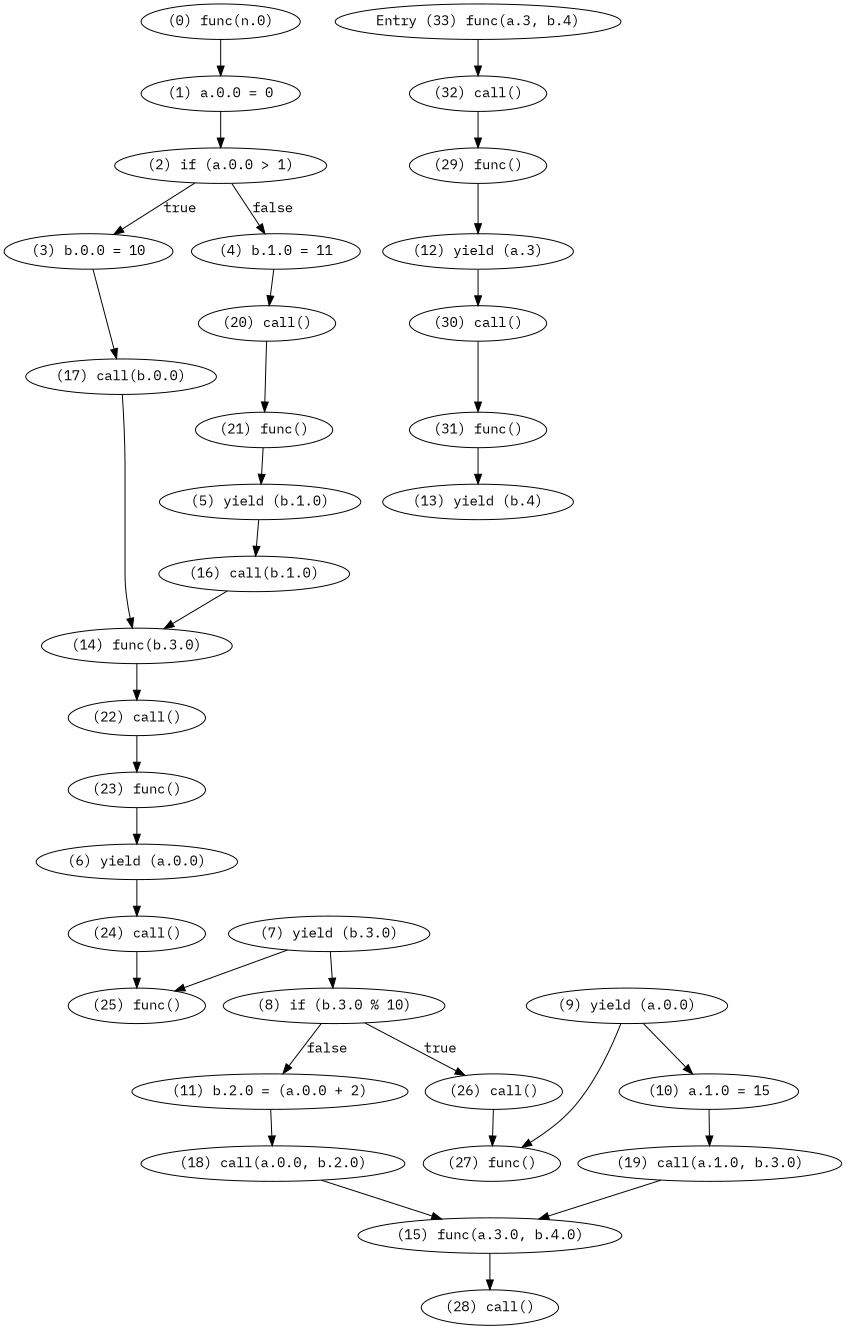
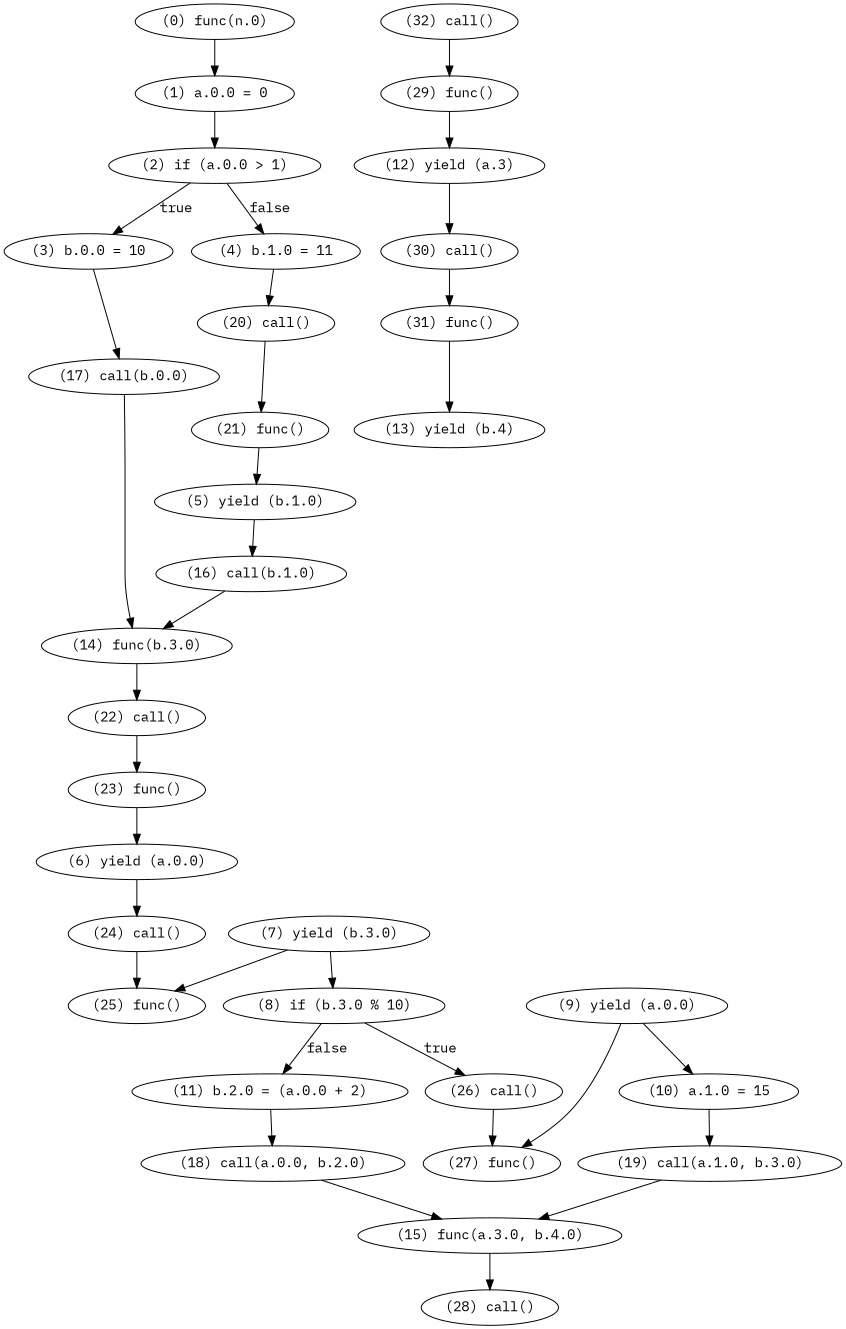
node "Entry (33) func(a.3, b.4)": removed
